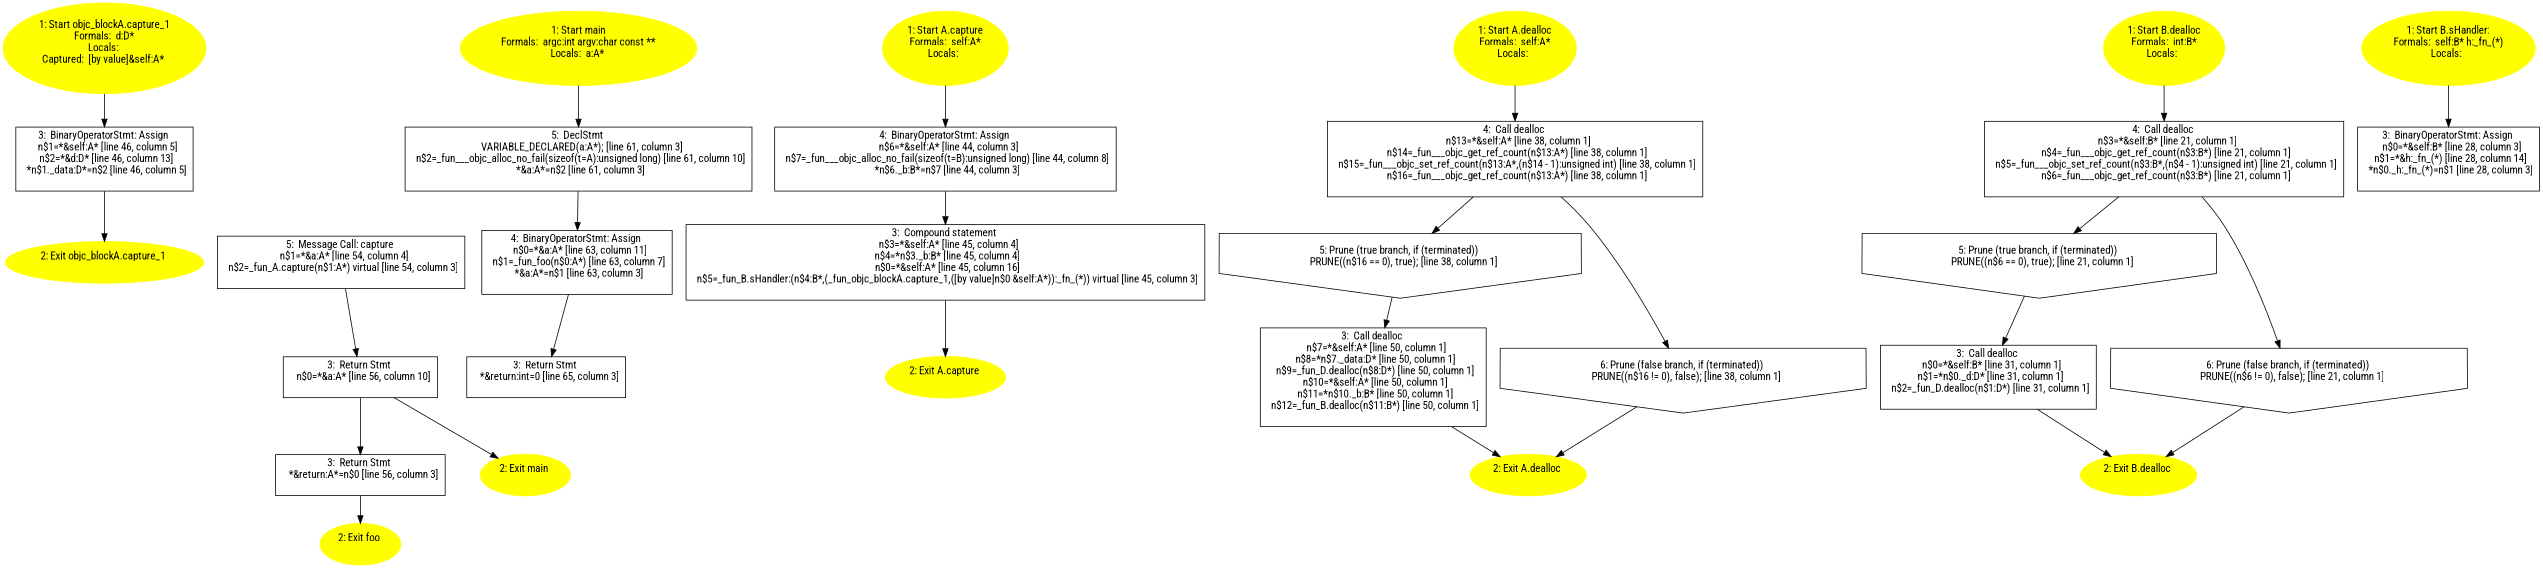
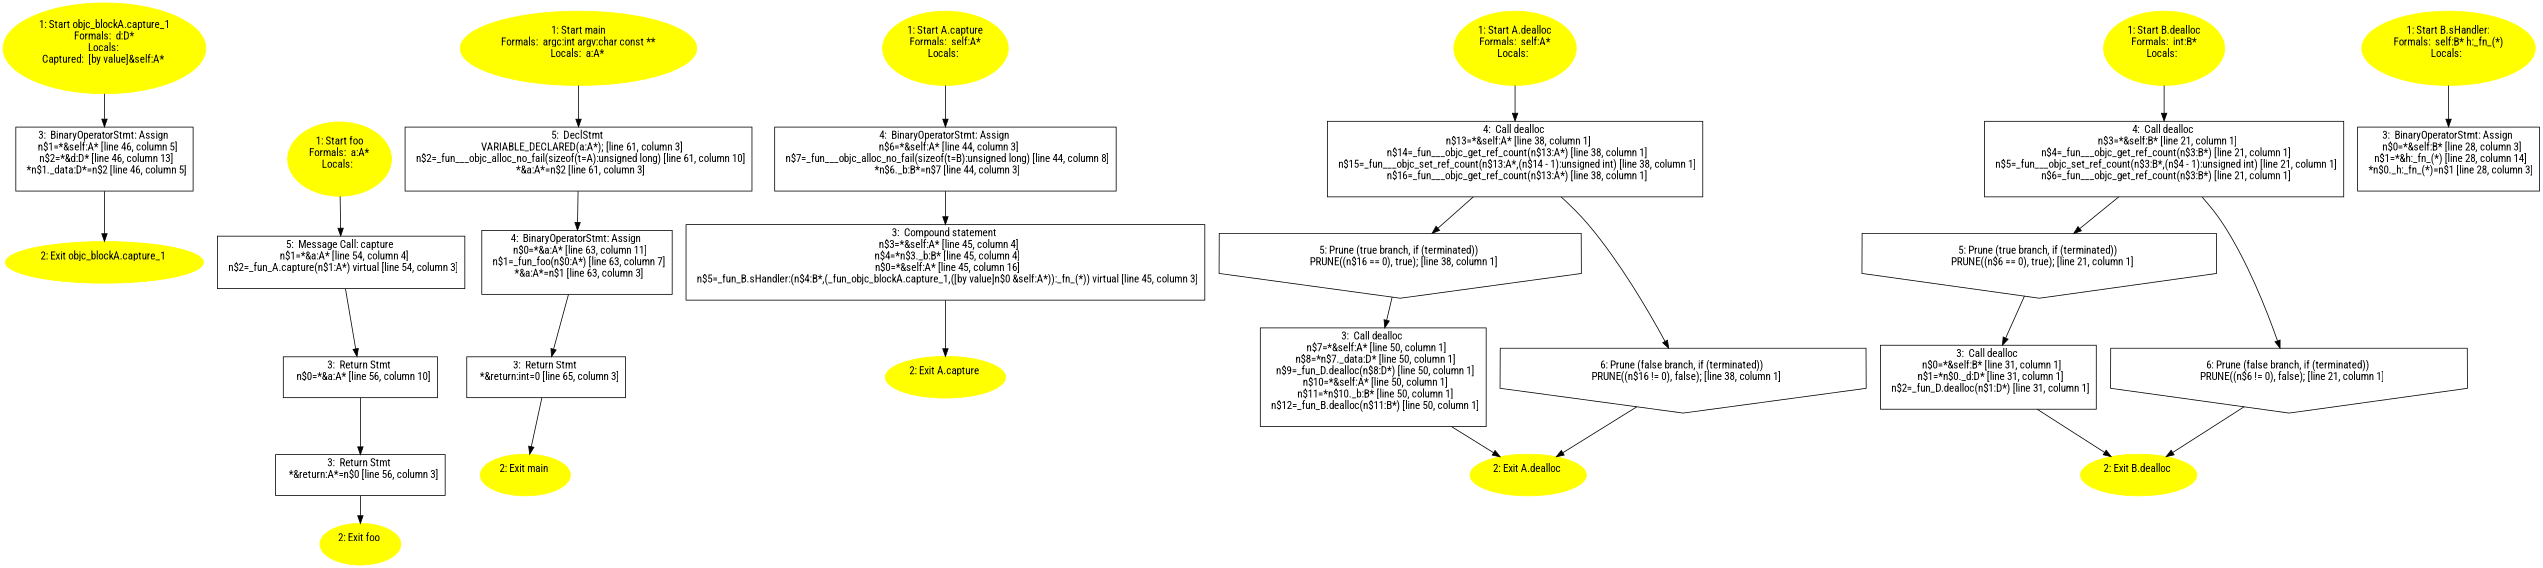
node "1: Start foo Formals:  a:A* Locals:": added
edge "3:  Return Stmt n$0=*&a:A* [line 56, column 10]" -> "2: Exit main": now "3:  Return Stmt *&return:int=0 [line 65, column 3]" -> "2: Exit main"
